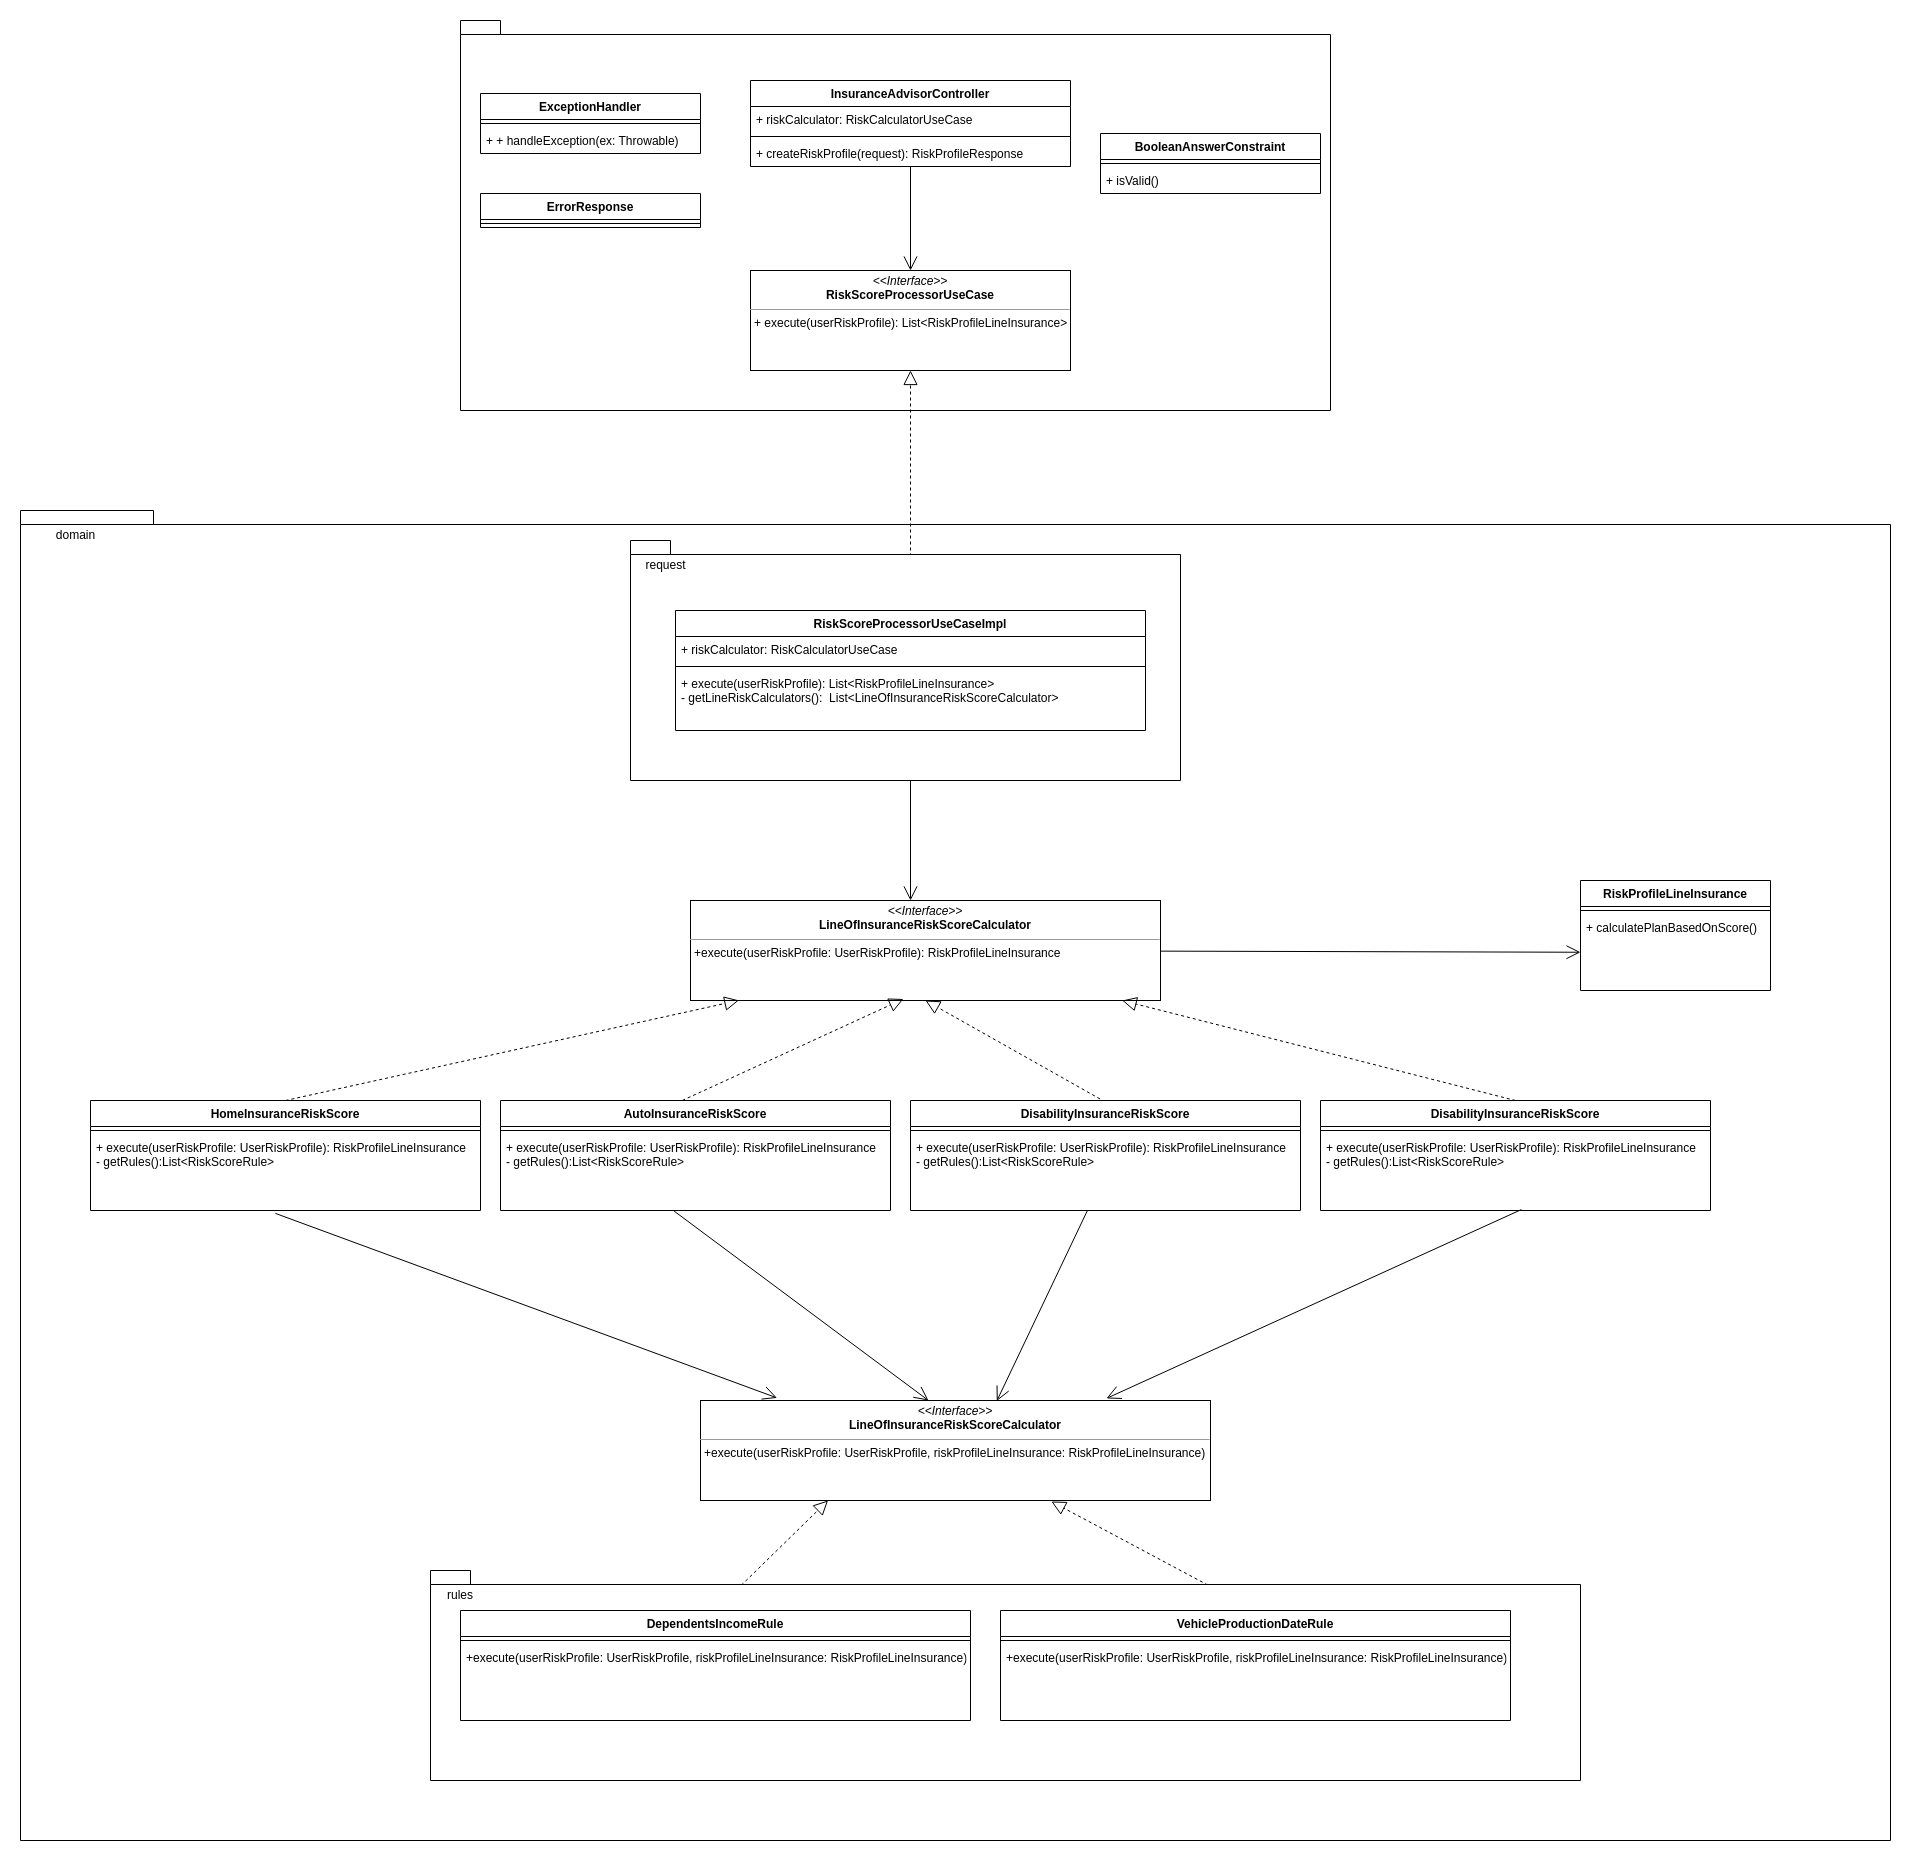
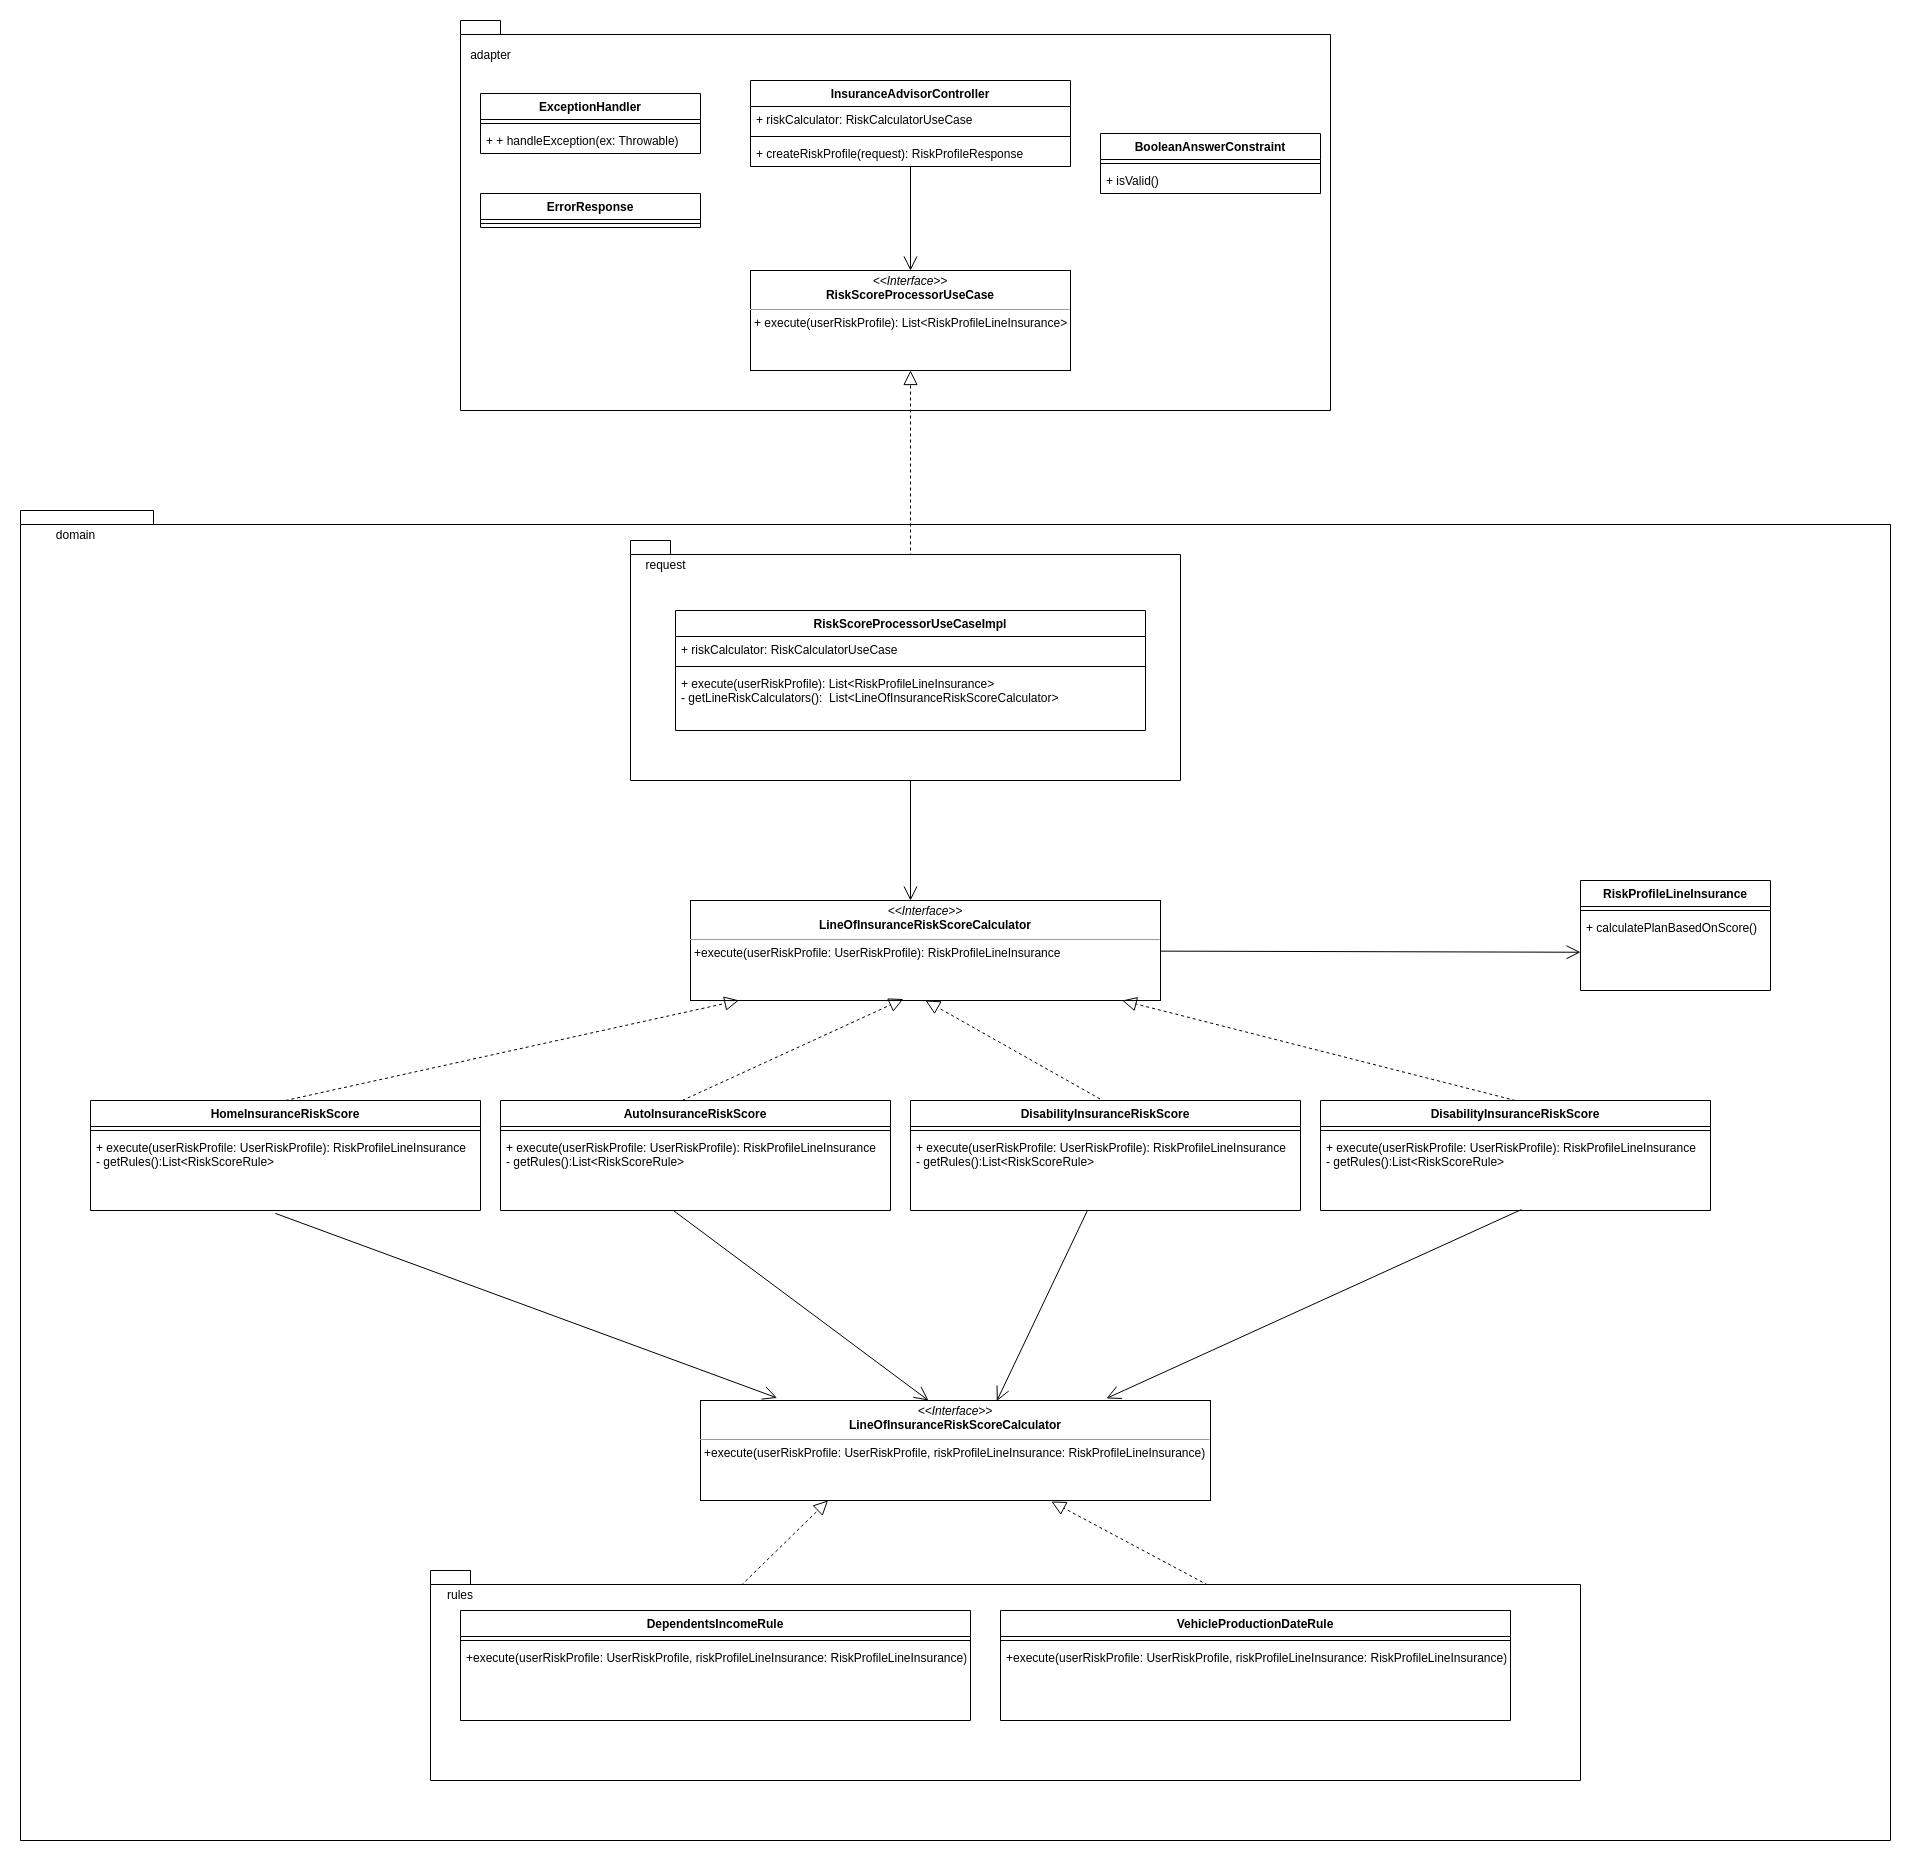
node "adapter": added
